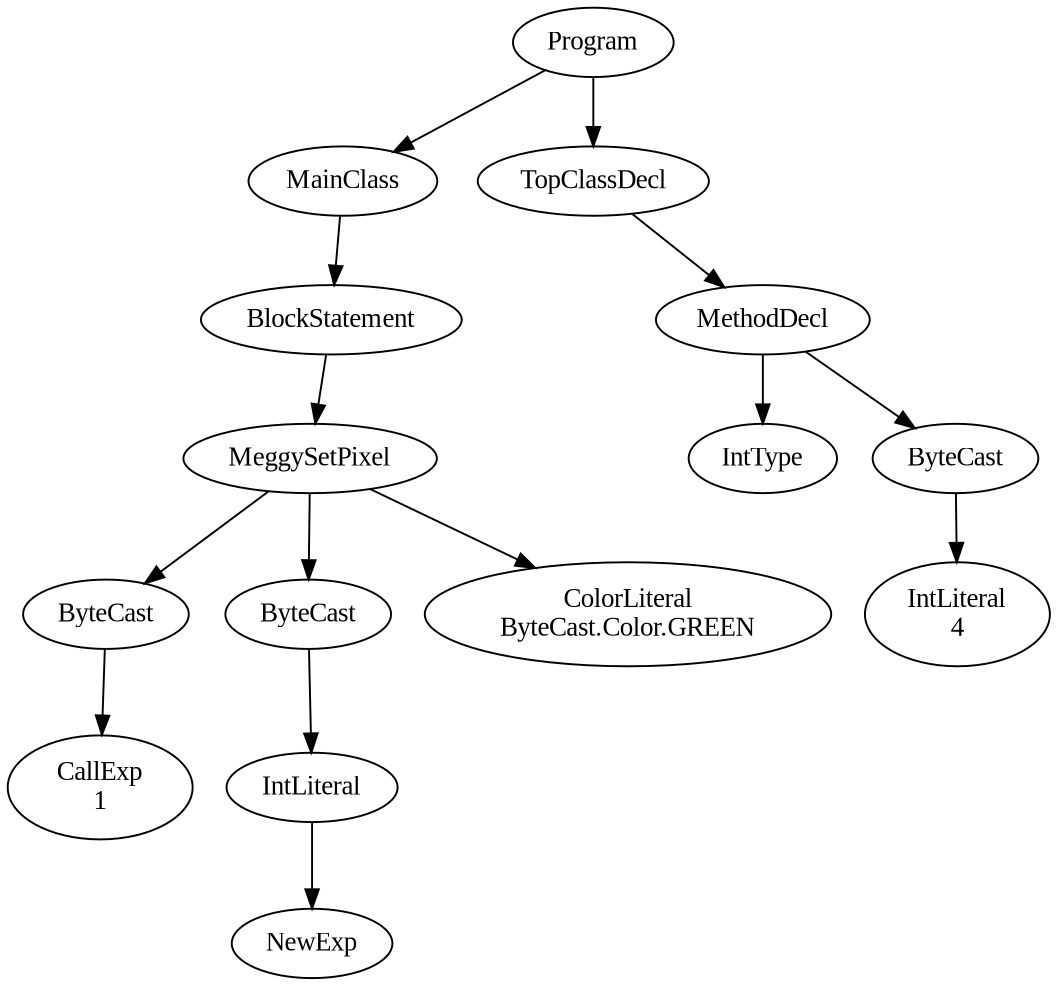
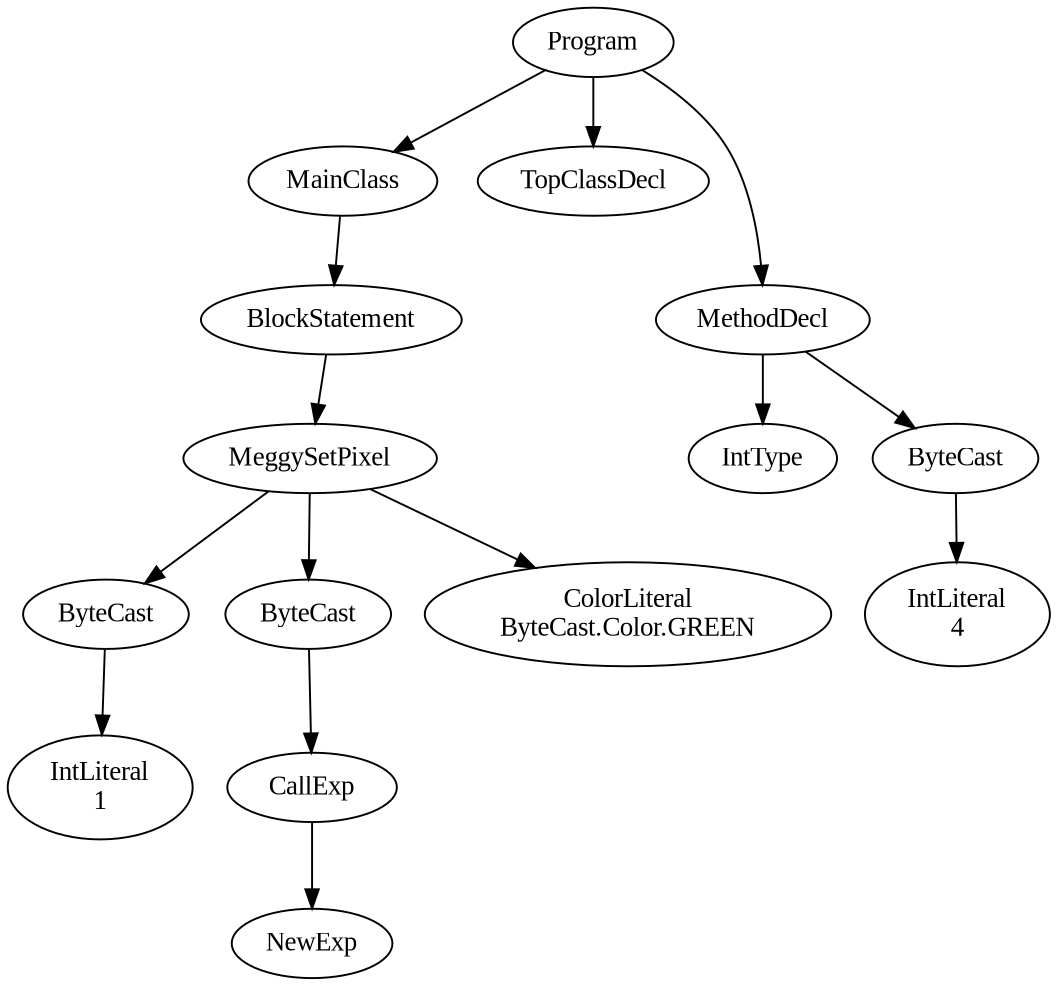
edge "TopClassDecl" -> "MethodDecl": now "Program" -> "MethodDecl"
node "CallExp 1": label "CallExp 1" -> "IntLiteral 1"
node "IntLiteral": label "IntLiteral" -> "CallExp"
